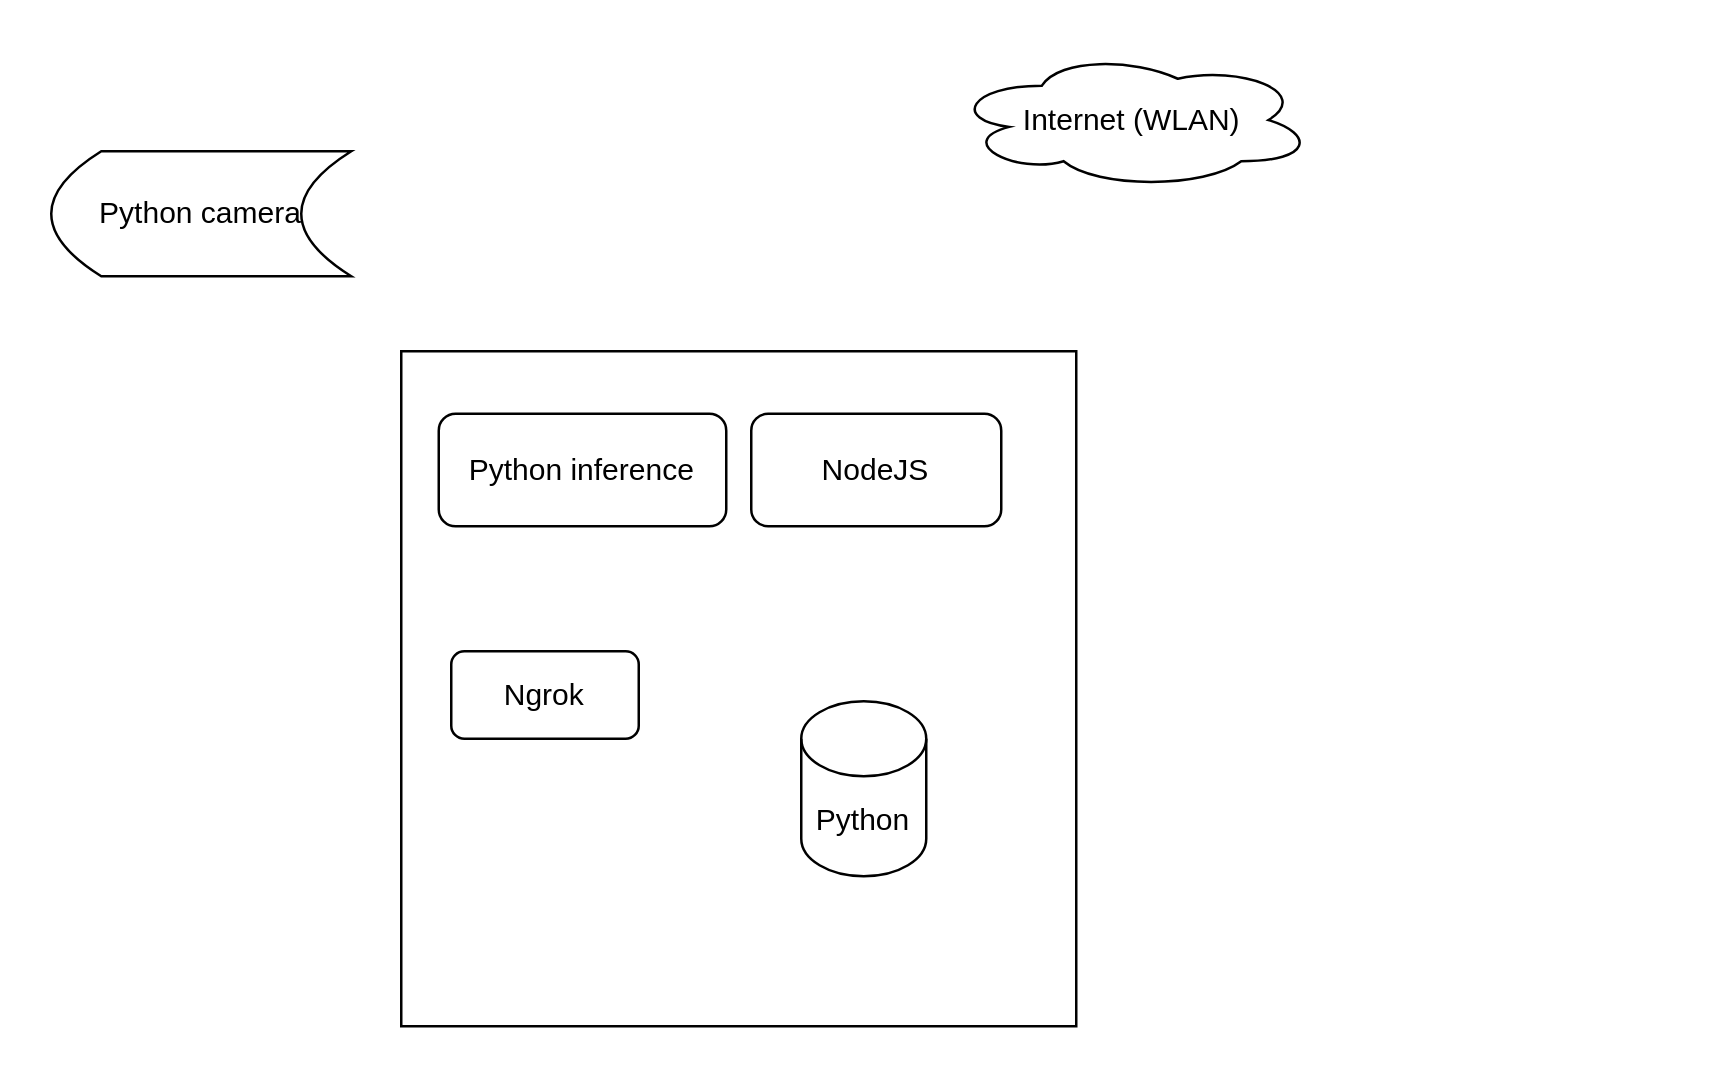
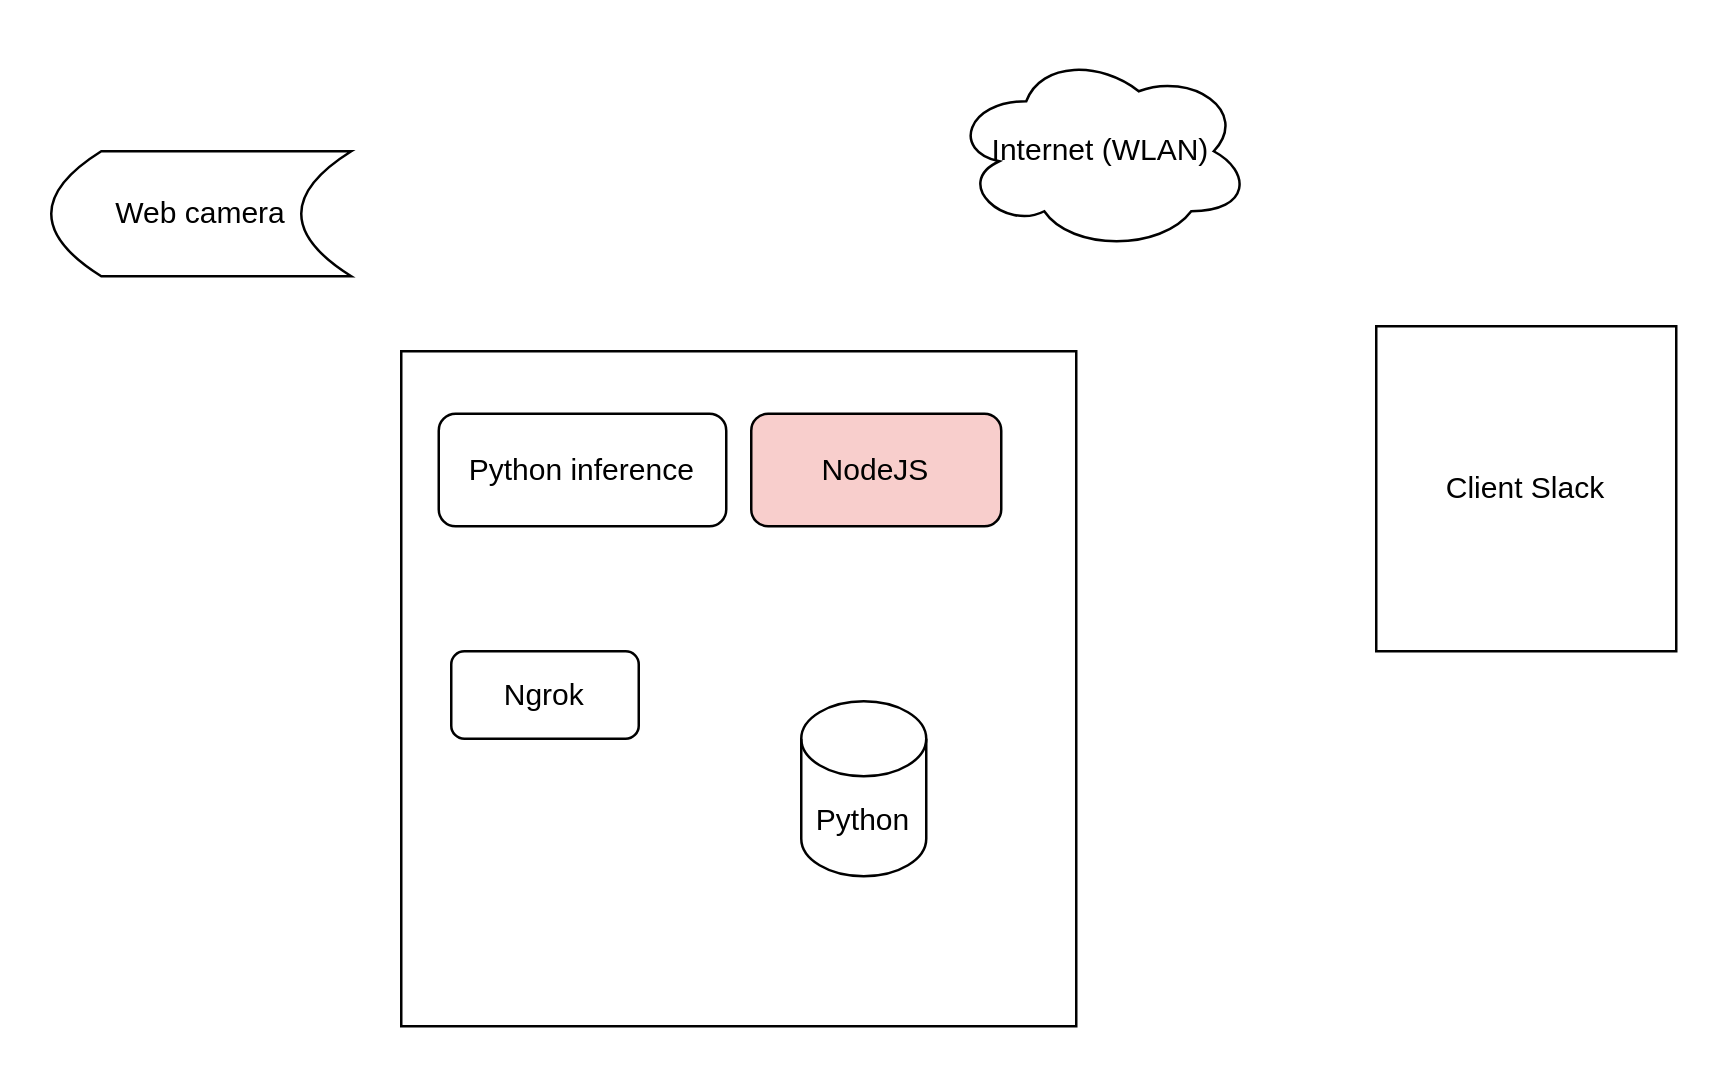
node "Internet (WLAN)": size 363x138 -> 300x200
node "Python camera": label "Python camera" -> "Web camera"
node "NodeJS": fillcolor #ffffff -> #f8cecc
node "Client Slack": added
